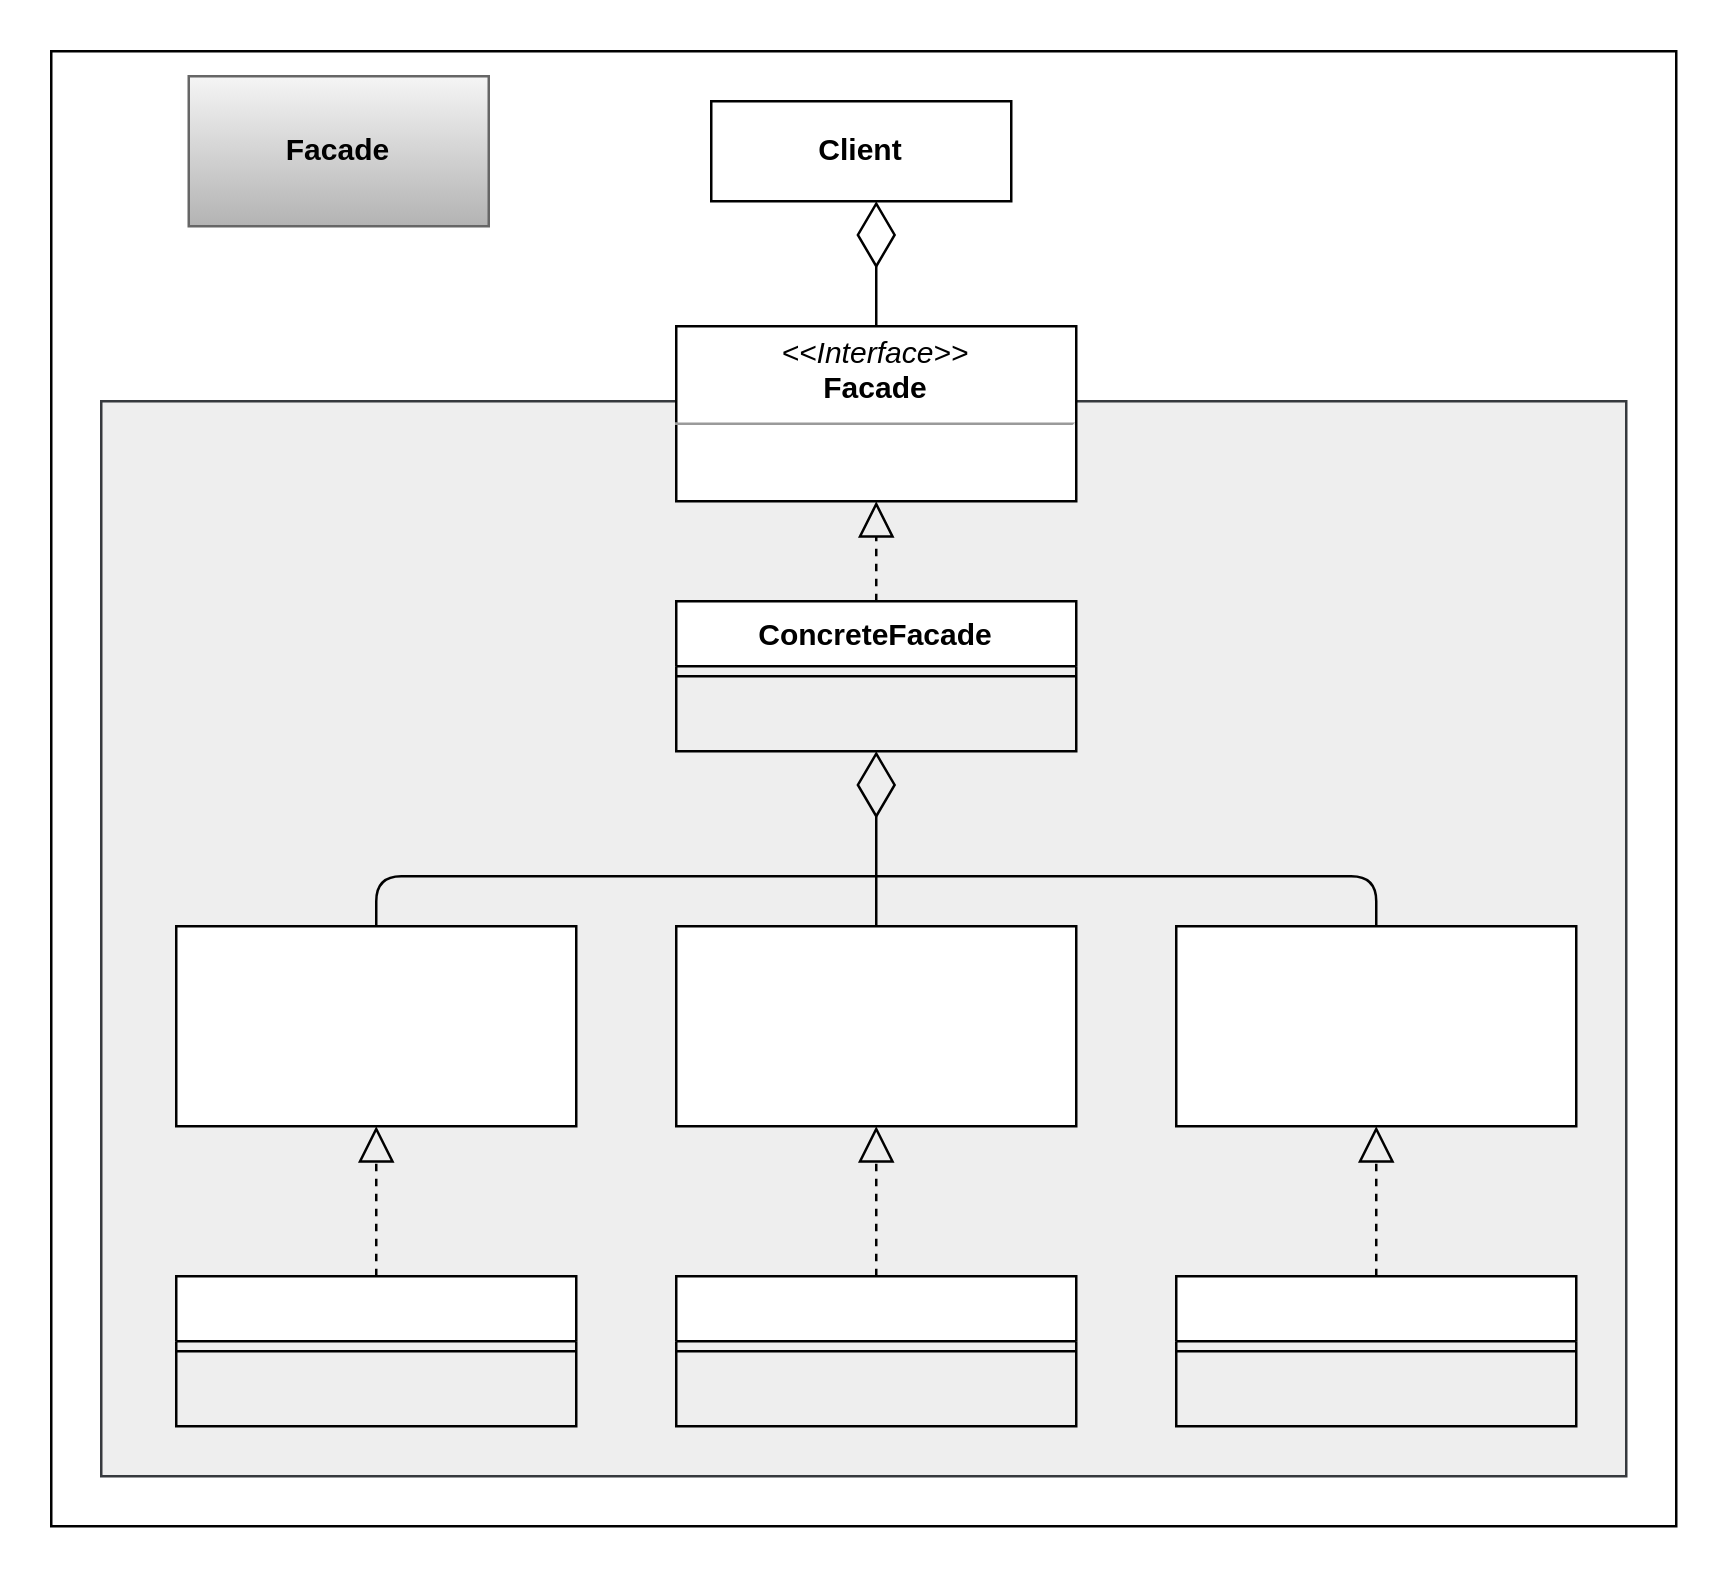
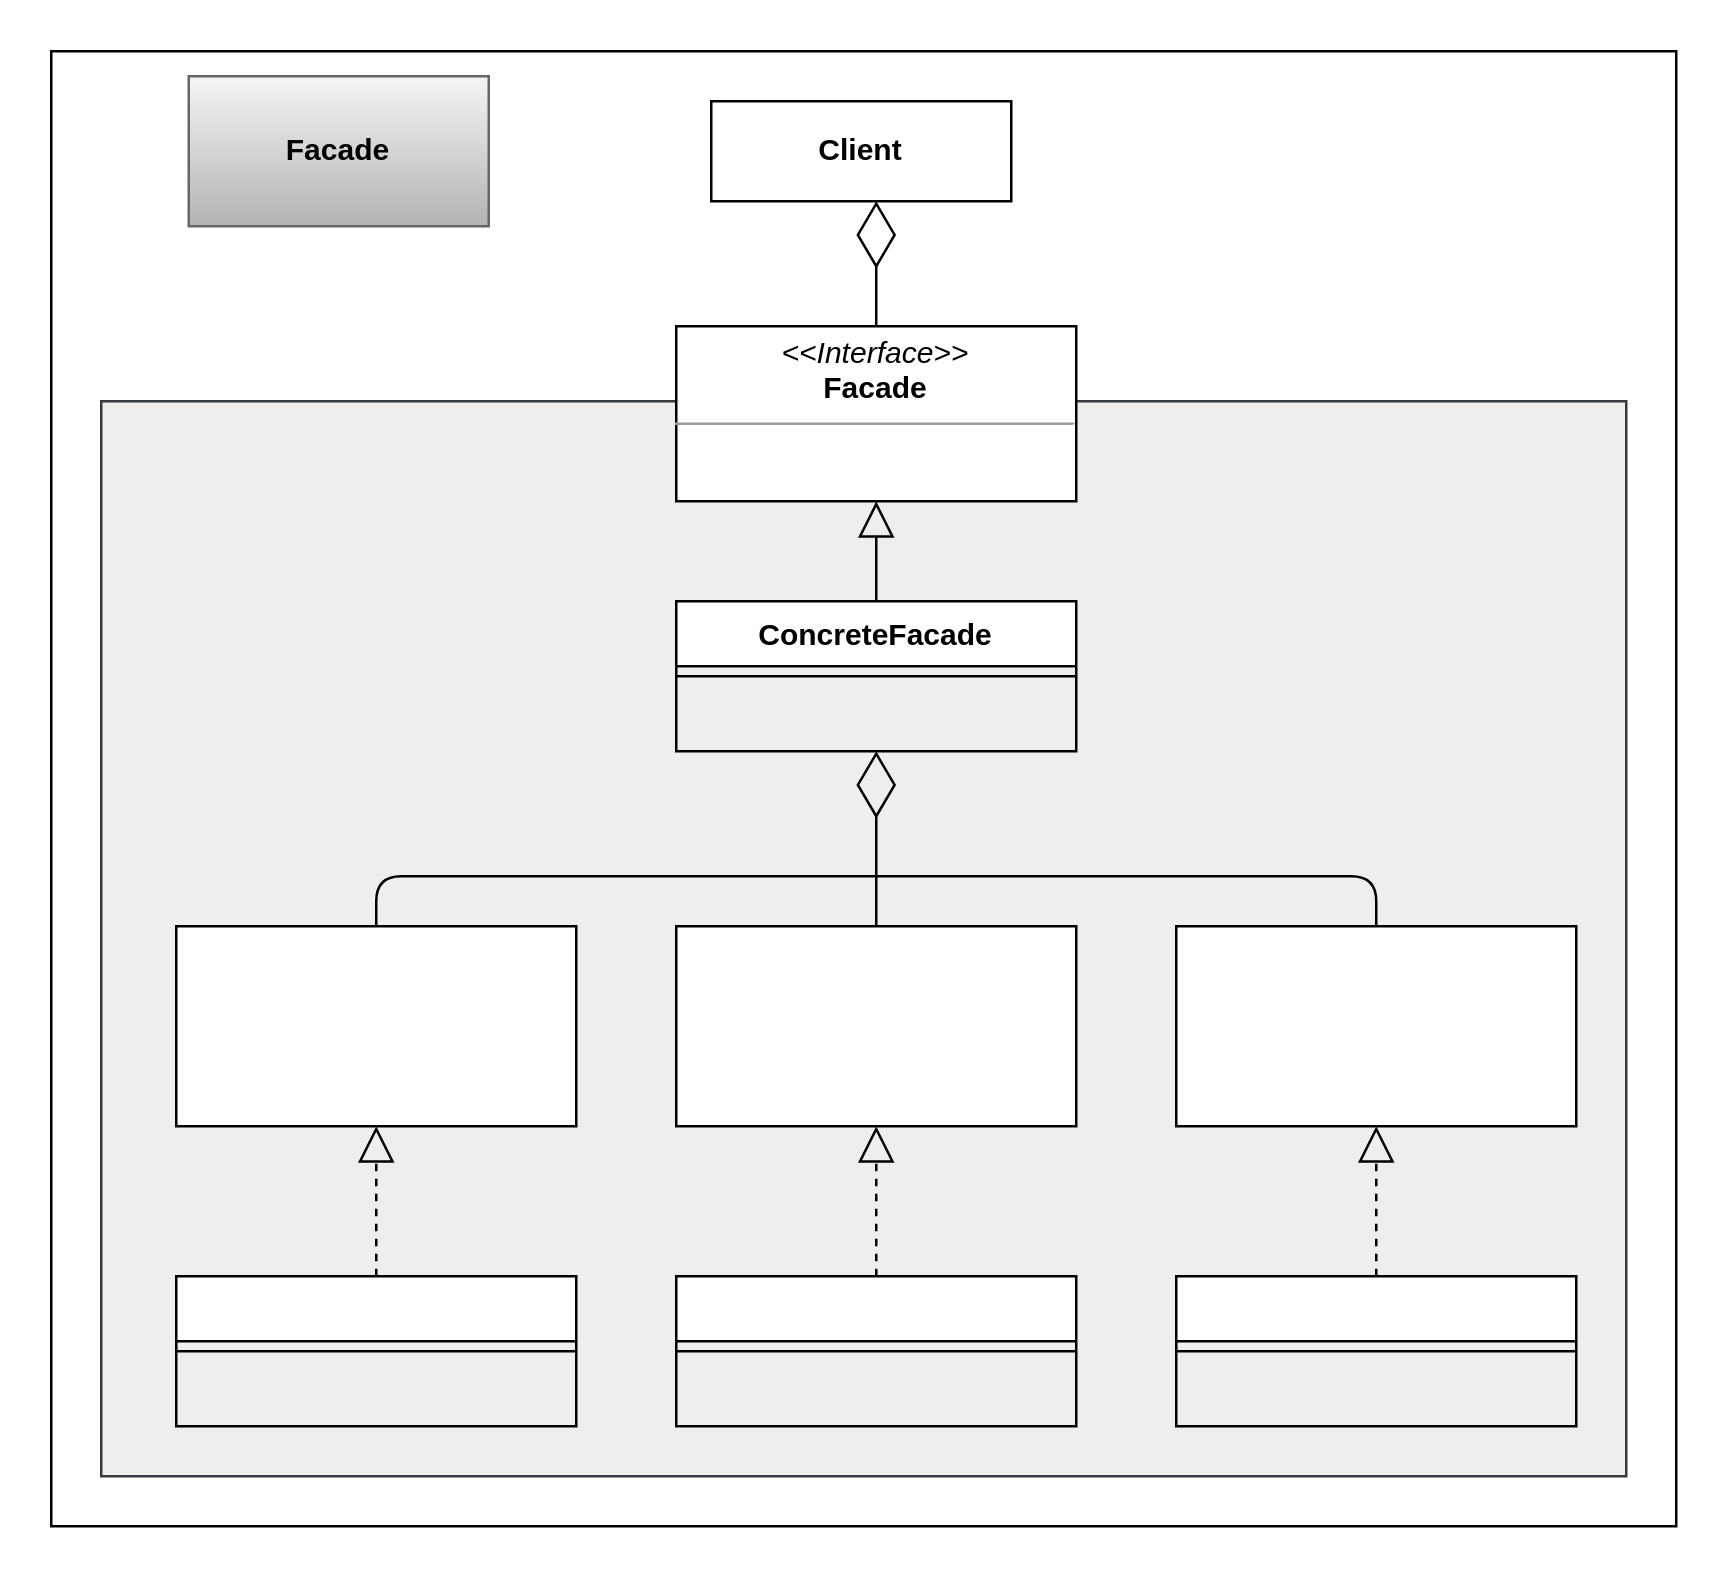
edge "ConcreteFacade" -> "<<Interface>> Facade": style dashed -> solid
